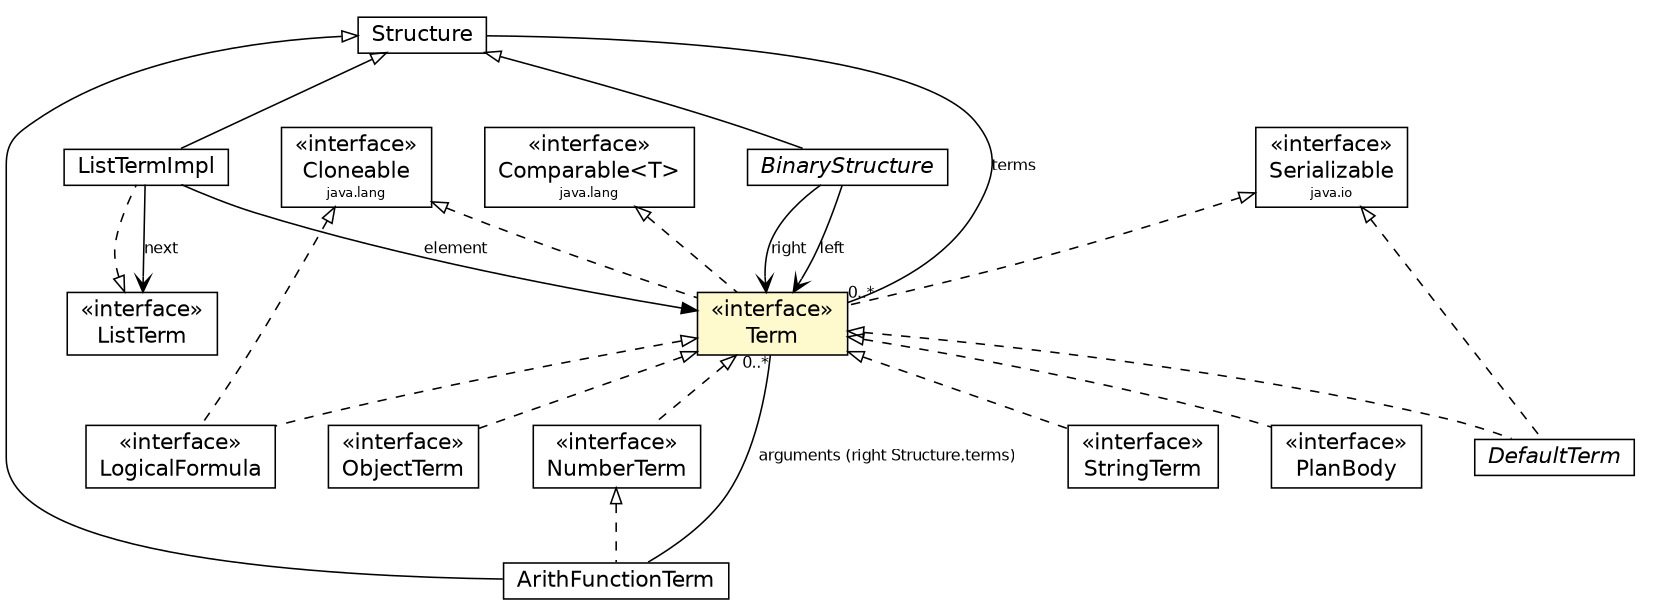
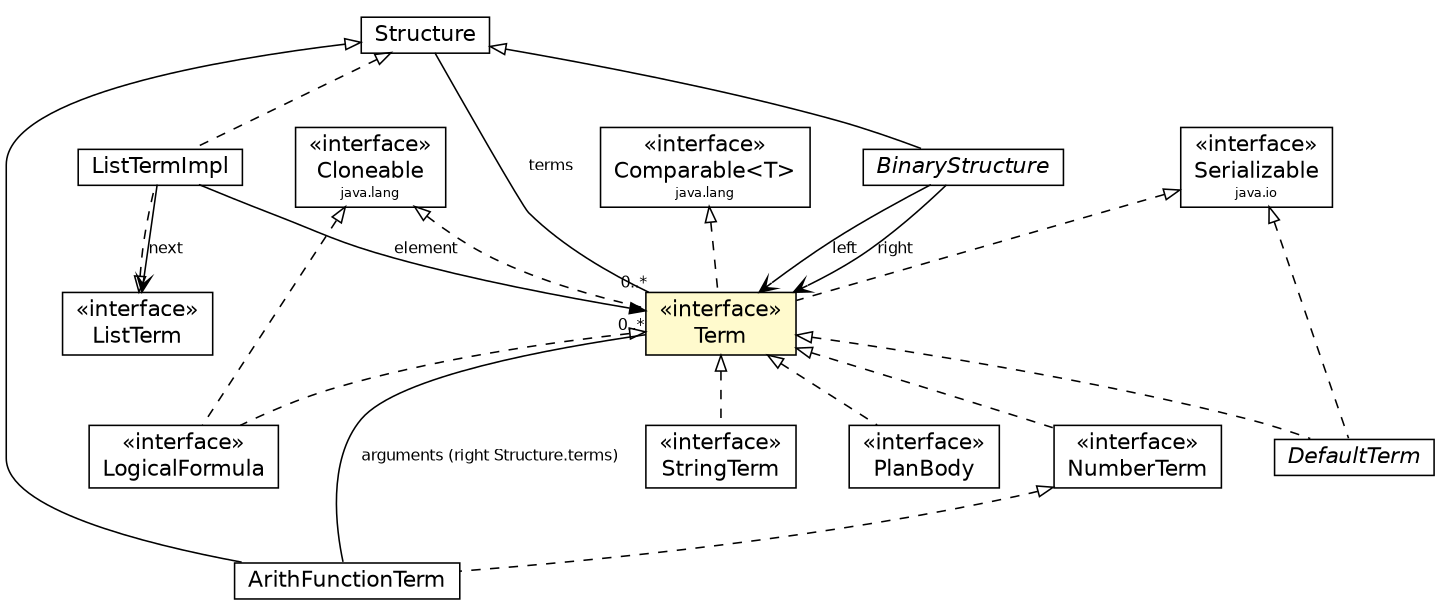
edge "ListTermImpl" -> "Structure": style solid -> dashed
node "ObjectTerm": removed
